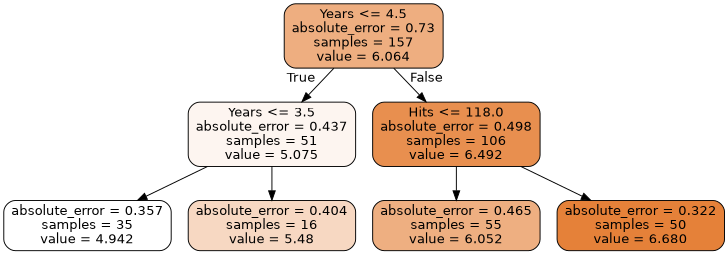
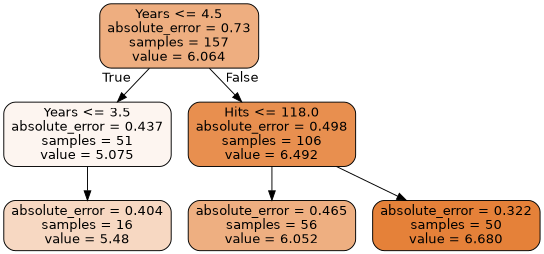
node "absolute_error = 0.357 samples = 35 value = 4.942": removed
node "absolute_error = 0.465 samples = 55 value = 6.052": label "absolute_error = 0.465 samples = 55 value = 6.052" -> "absolute_error = 0.465 samples = 56 value = 6.052"
